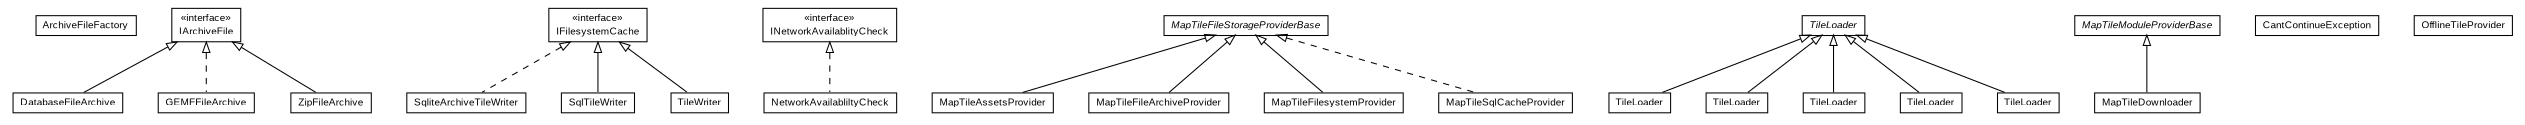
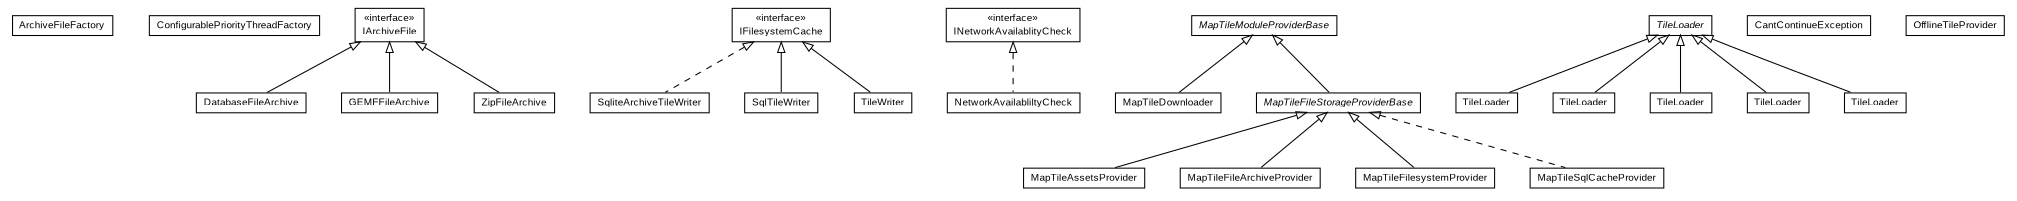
node "ConfigurablePriorityThreadFactory": added
edge "MapTileFileStorageProviderBase" -> "MapTileModuleProviderBase": added
edge "GEMFFileArchive" -> "IArchiveFile": style dashed -> solid
